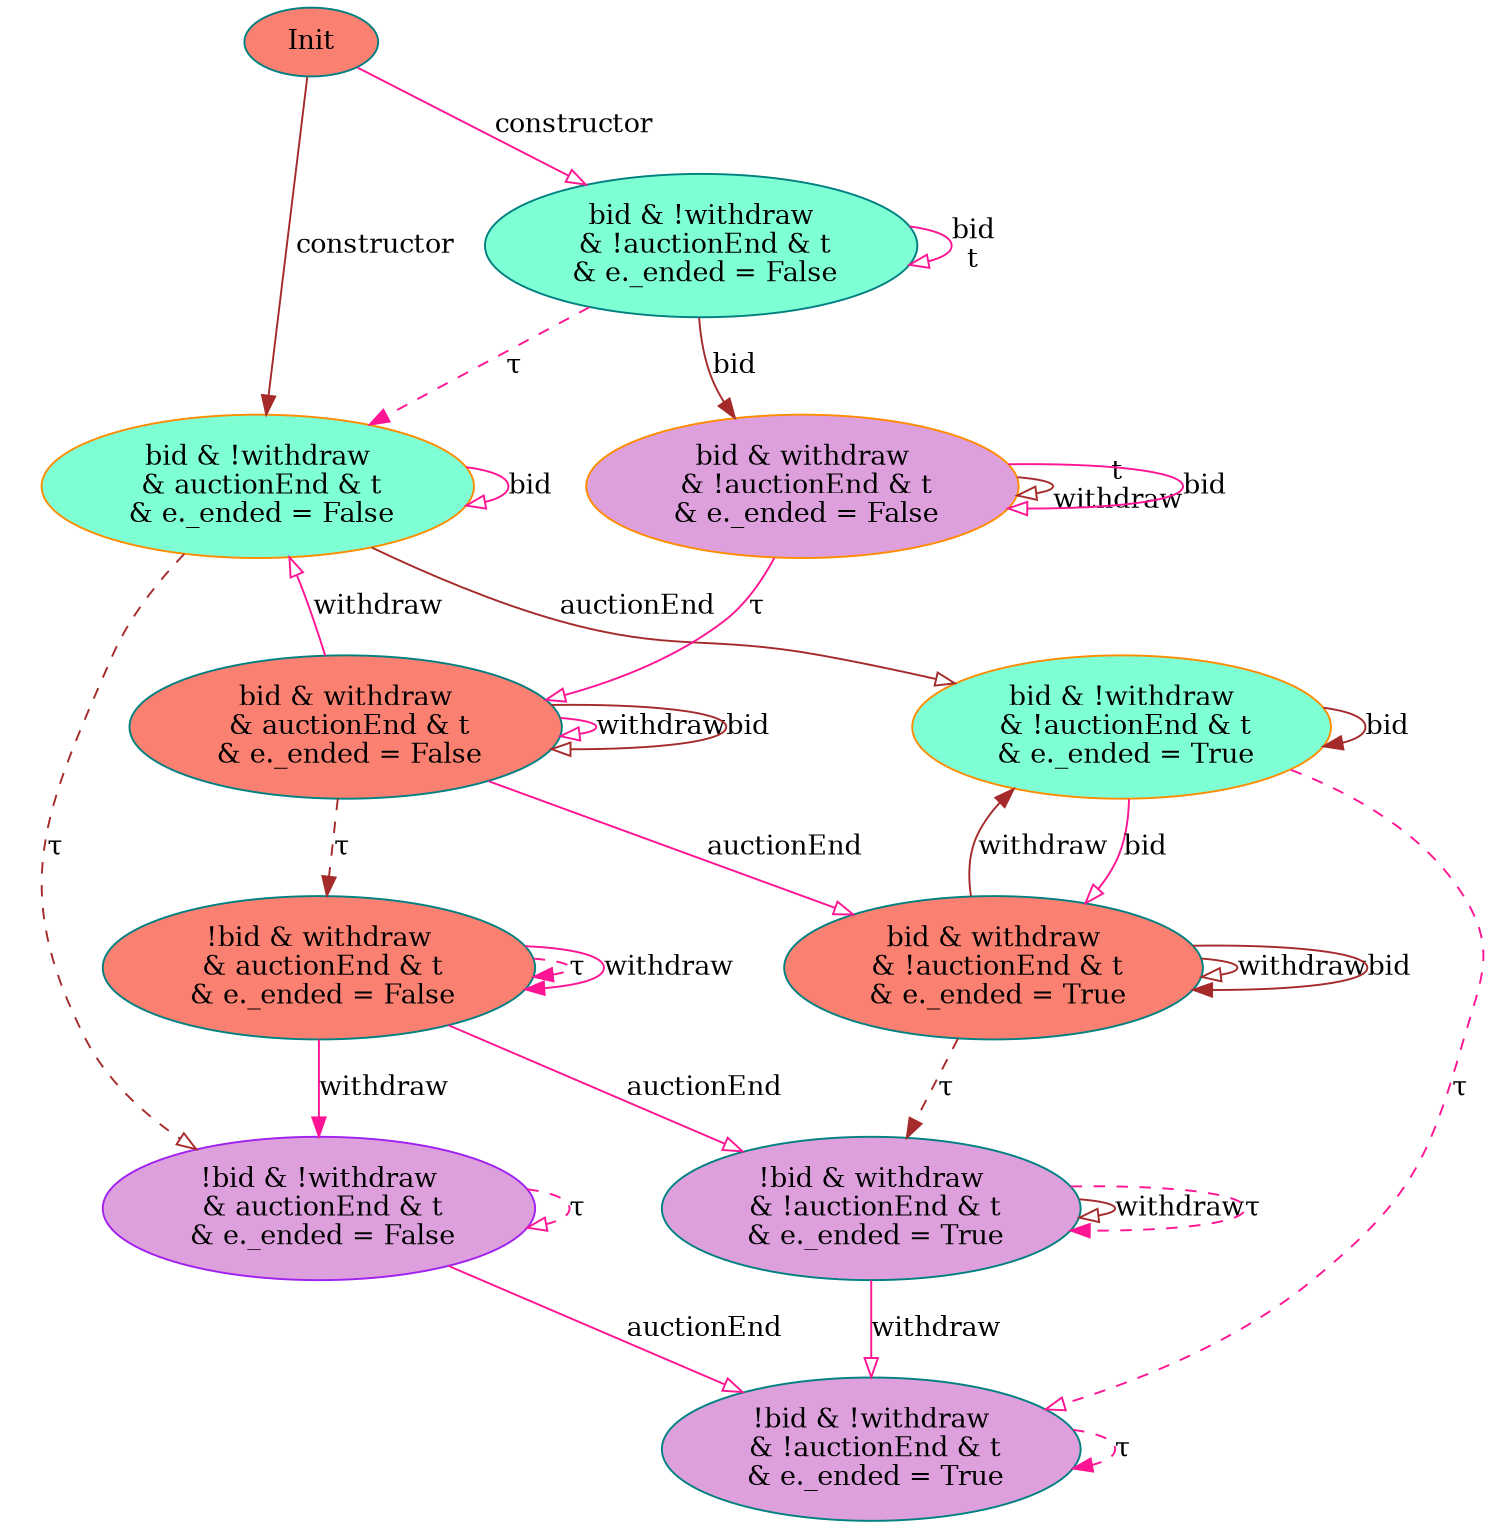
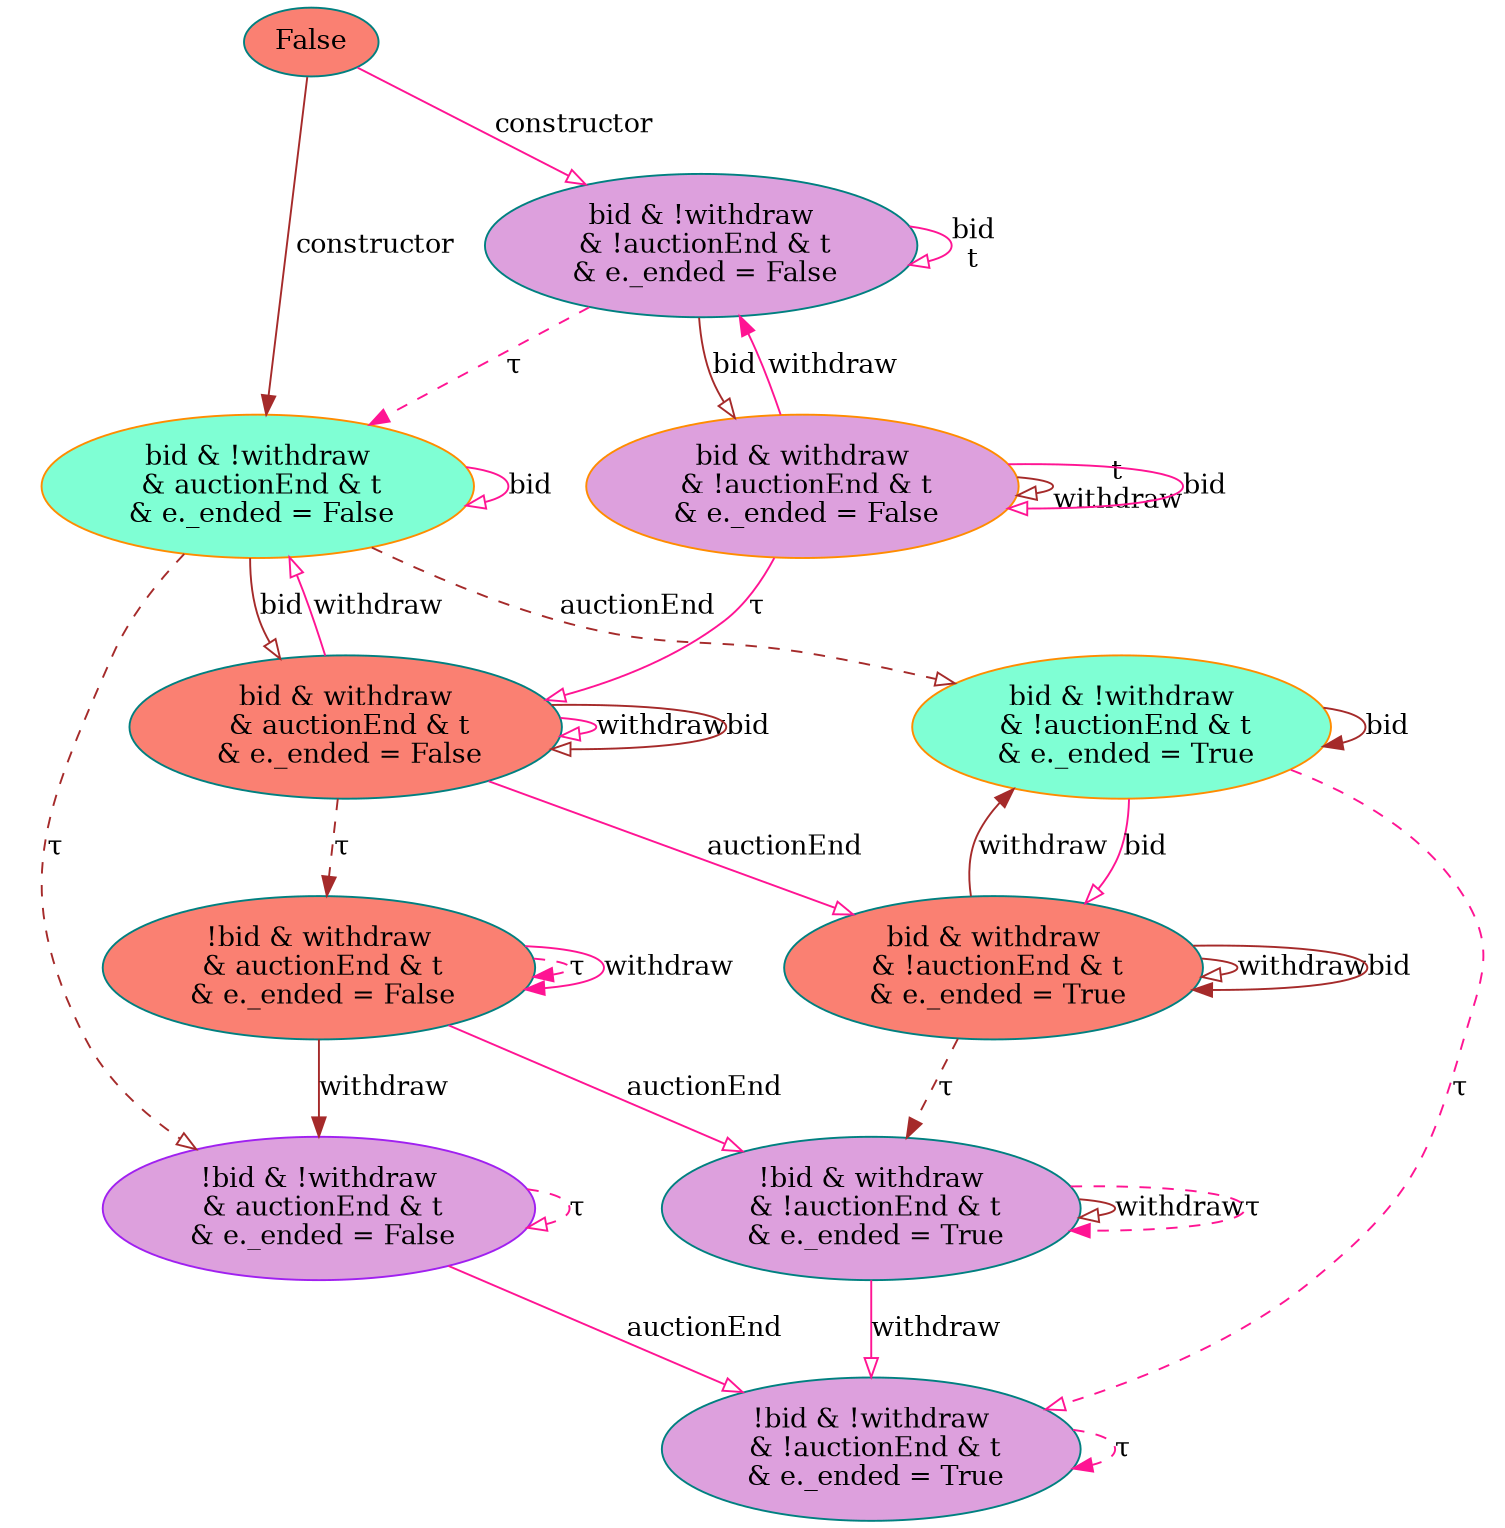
node "Init": label "Init" -> "False"
node "bid & !withdraw & !auctionEnd & t & e._ended = False": fillcolor aquamarine -> plum
edge "bid & !withdraw & !auctionEnd & t & e._ended = False" -> "bid & withdraw & !auctionEnd & t & e._ended = False": arrowhead normal -> onormal
edge "bid & withdraw & !auctionEnd & t & e._ended = False" -> "bid & !withdraw & !auctionEnd & t & e._ended = False": added, label "withdraw"
edge "bid & !withdraw & auctionEnd & t & e._ended = False" -> "bid & withdraw & auctionEnd & t & e._ended = False": added, label "bid"
edge "bid & !withdraw & auctionEnd & t & e._ended = False" -> "bid & !withdraw & !auctionEnd & t & e._ended = True": style solid -> dashed
edge "!bid & withdraw & auctionEnd & t & e._ended = False" -> "!bid & !withdraw & auctionEnd & t & e._ended = False": color deeppink -> brown
